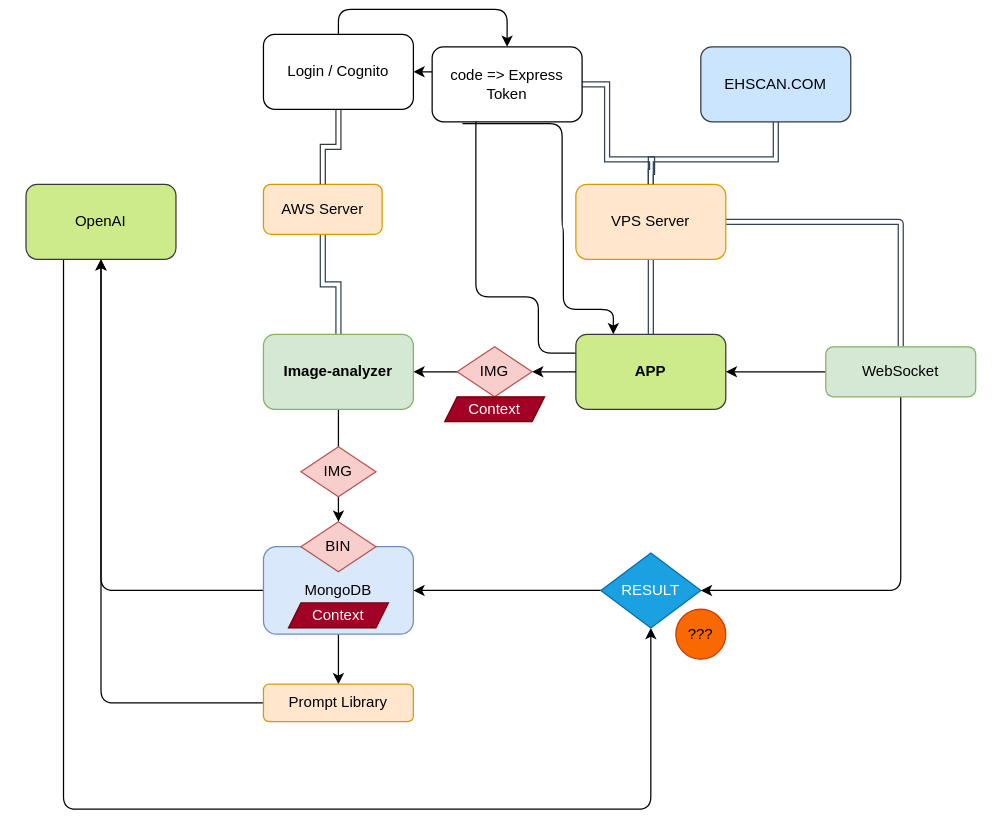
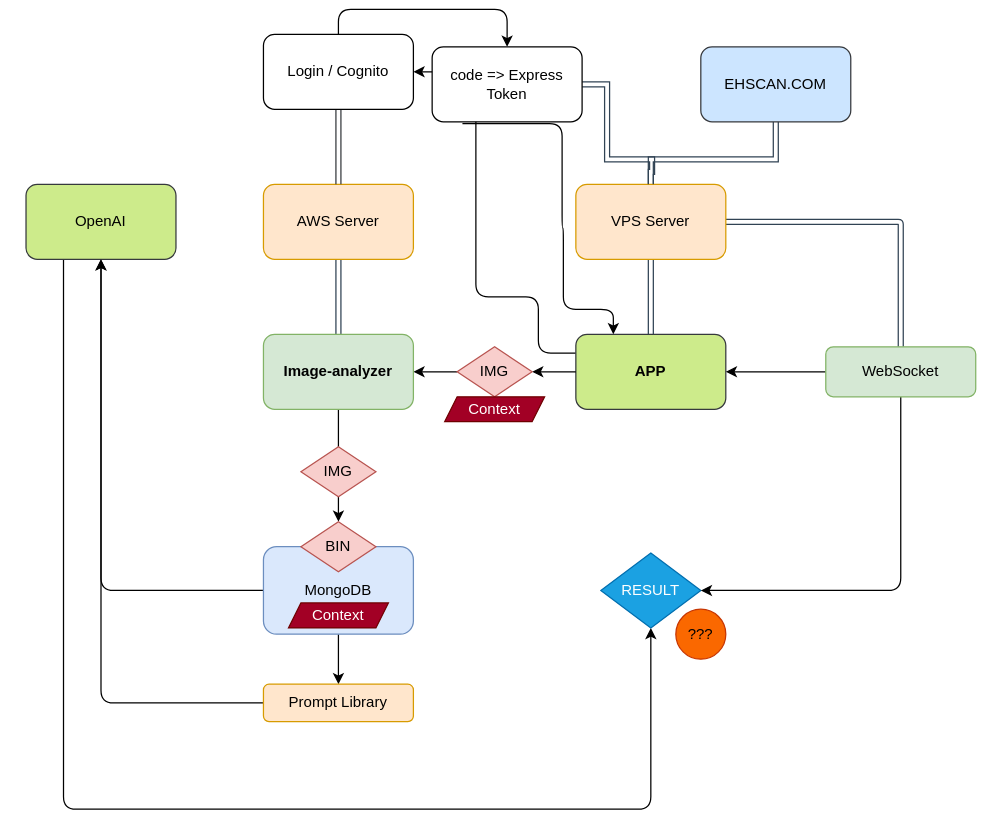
node "AWS Server": size 119x50 -> 150x75
edge "RESULT" -> "MongoDB": removed
